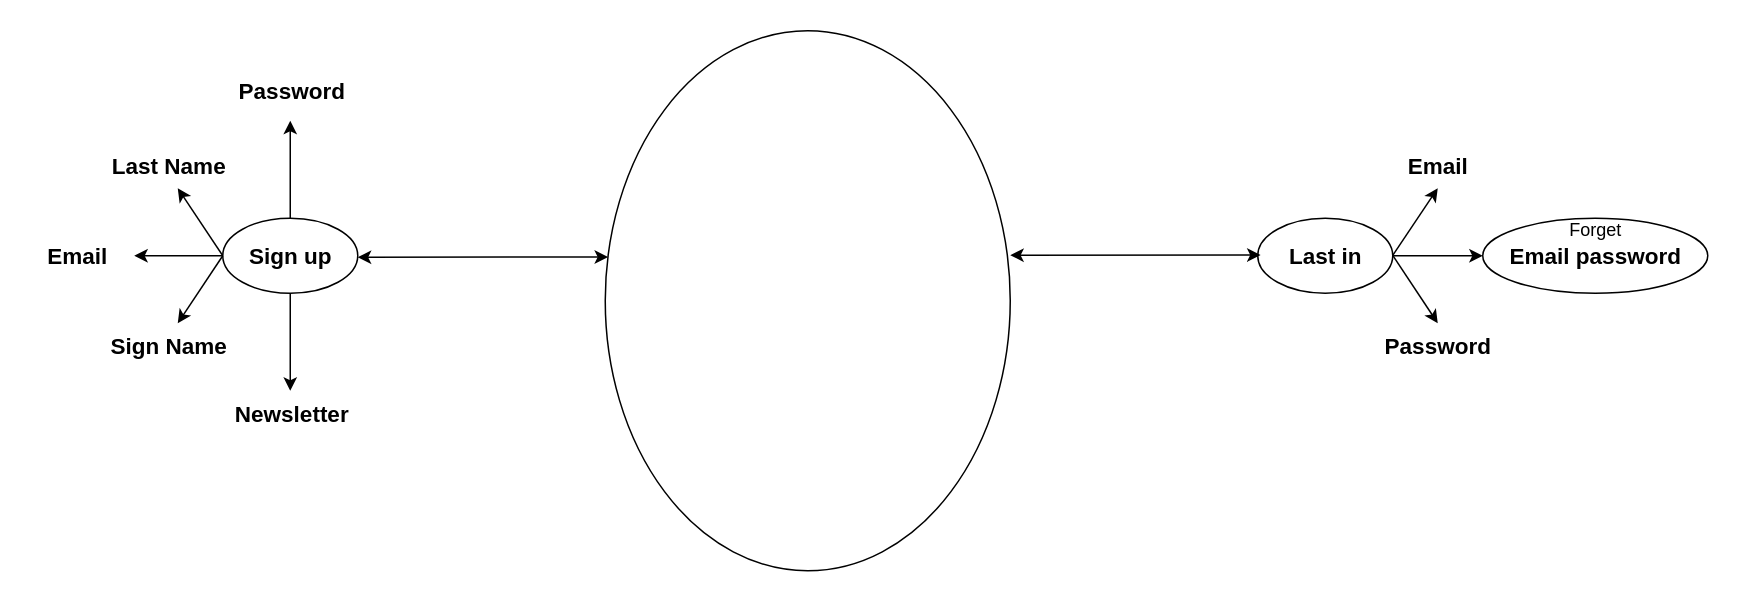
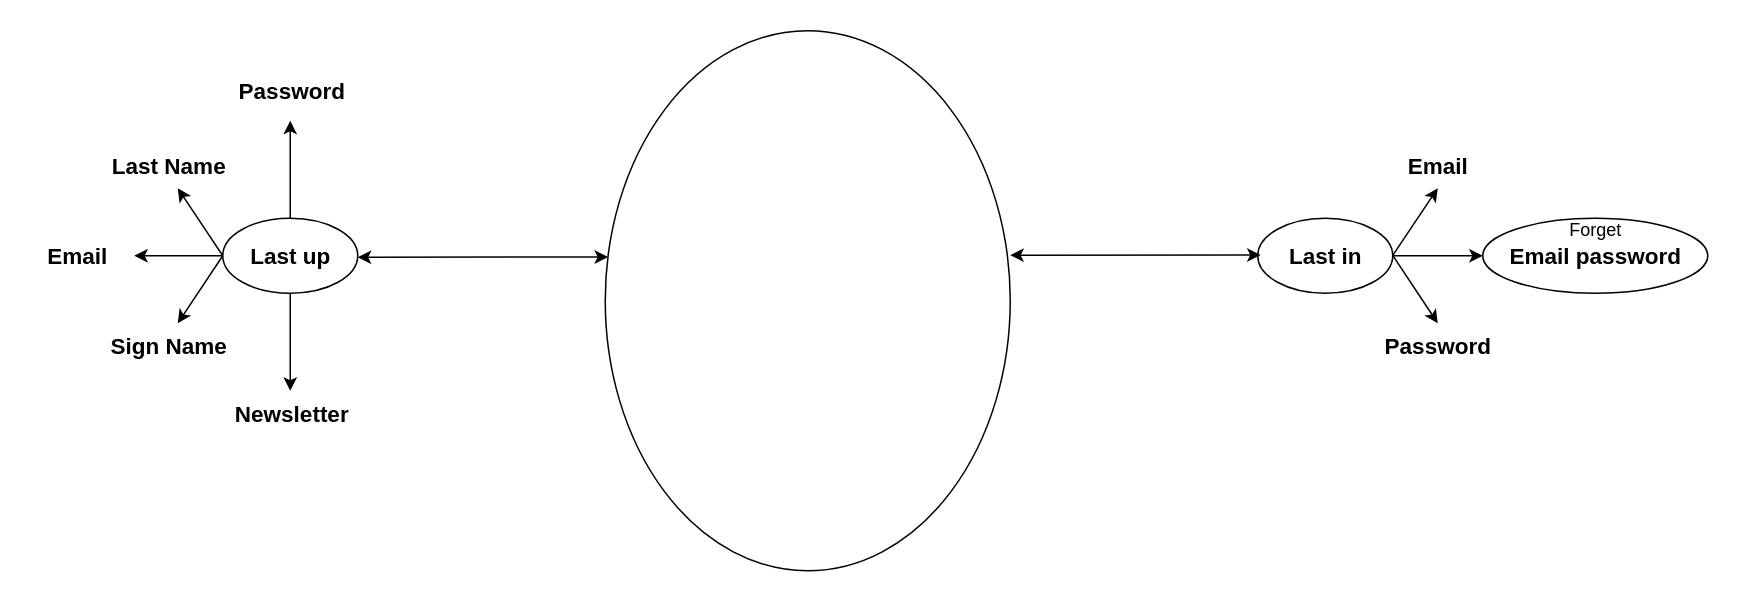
node "Sign up": label "Sign up" -> "Last up"
